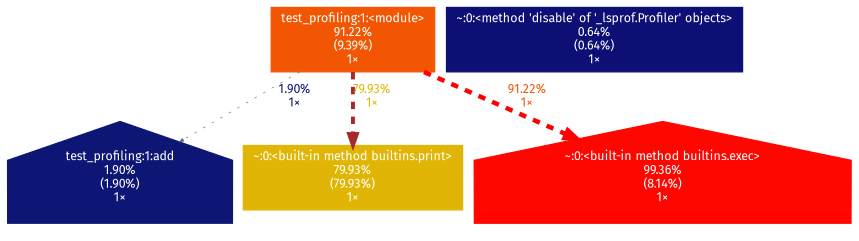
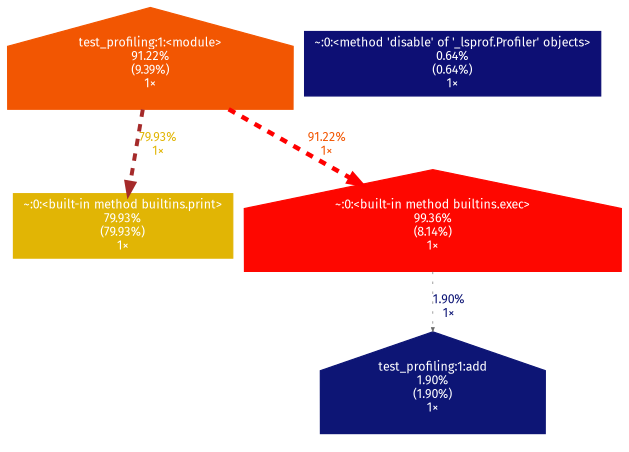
node "test_profiling:1:<module> 91.22% (9.39%) 1×": shape box -> house
edge "test_profiling:1:<module> 91.22% (9.39%) 1×" -> "test_profiling:1:add 1.90% (1.90%) 1×": now "~:0:<built-in method builtins.exec> 99.36% (8.14%) 1×" -> "test_profiling:1:add 1.90% (1.90%) 1×"
